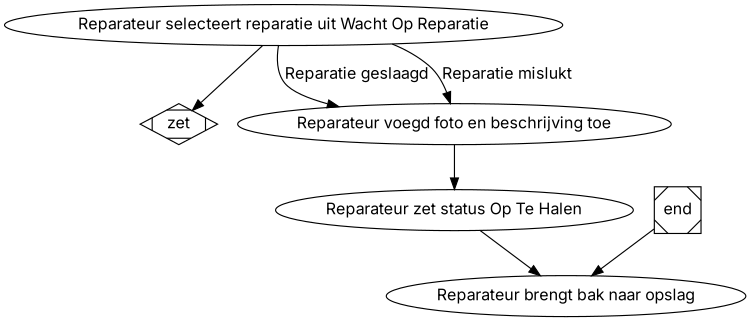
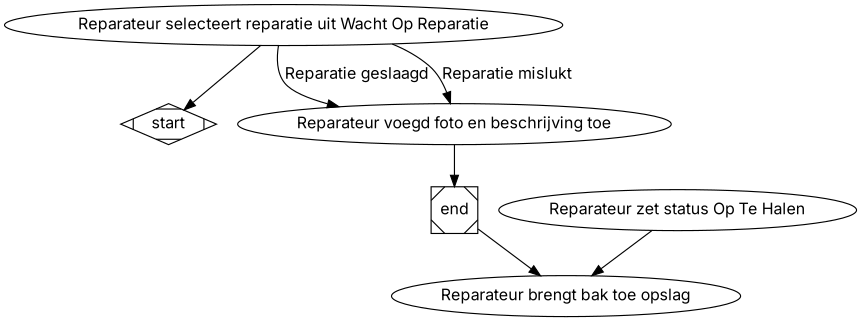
node "zet": label "zet" -> "start"
edge "Reparateur voegd foto en beschrijving toe" -> "Reparateur zet status Op Te Halen": now "Reparateur voegd foto en beschrijving toe" -> "end"
node "Reparateur brengt bak naar opslag": label "Reparateur brengt bak naar opslag" -> "Reparateur brengt bak toe opslag"
